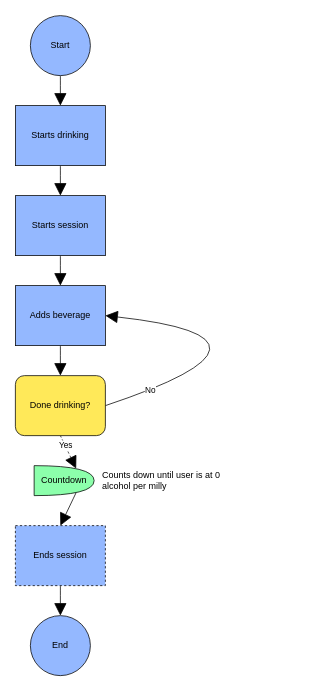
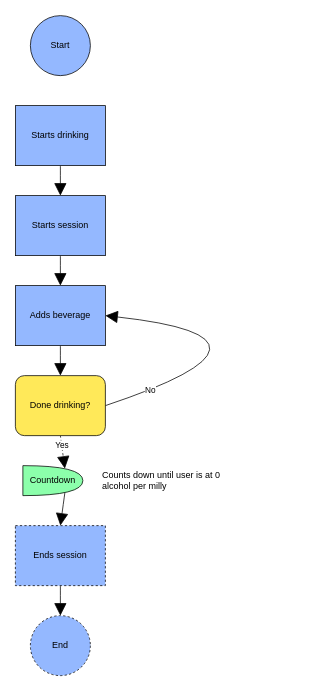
edge "Start" -> "Starts drinking": removed
node "Countdown": moved (64, 480) -> (53, 480)
node "End": style solid -> dashed
